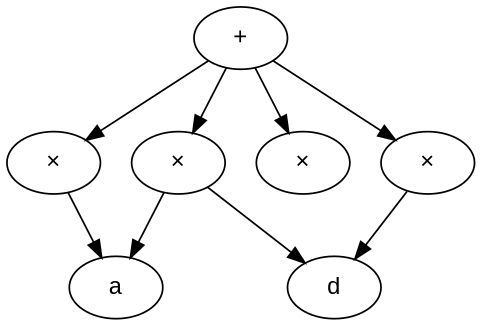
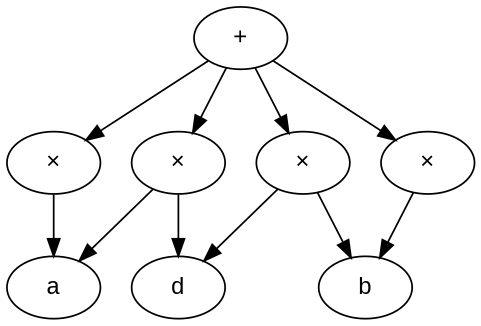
node "b": added
